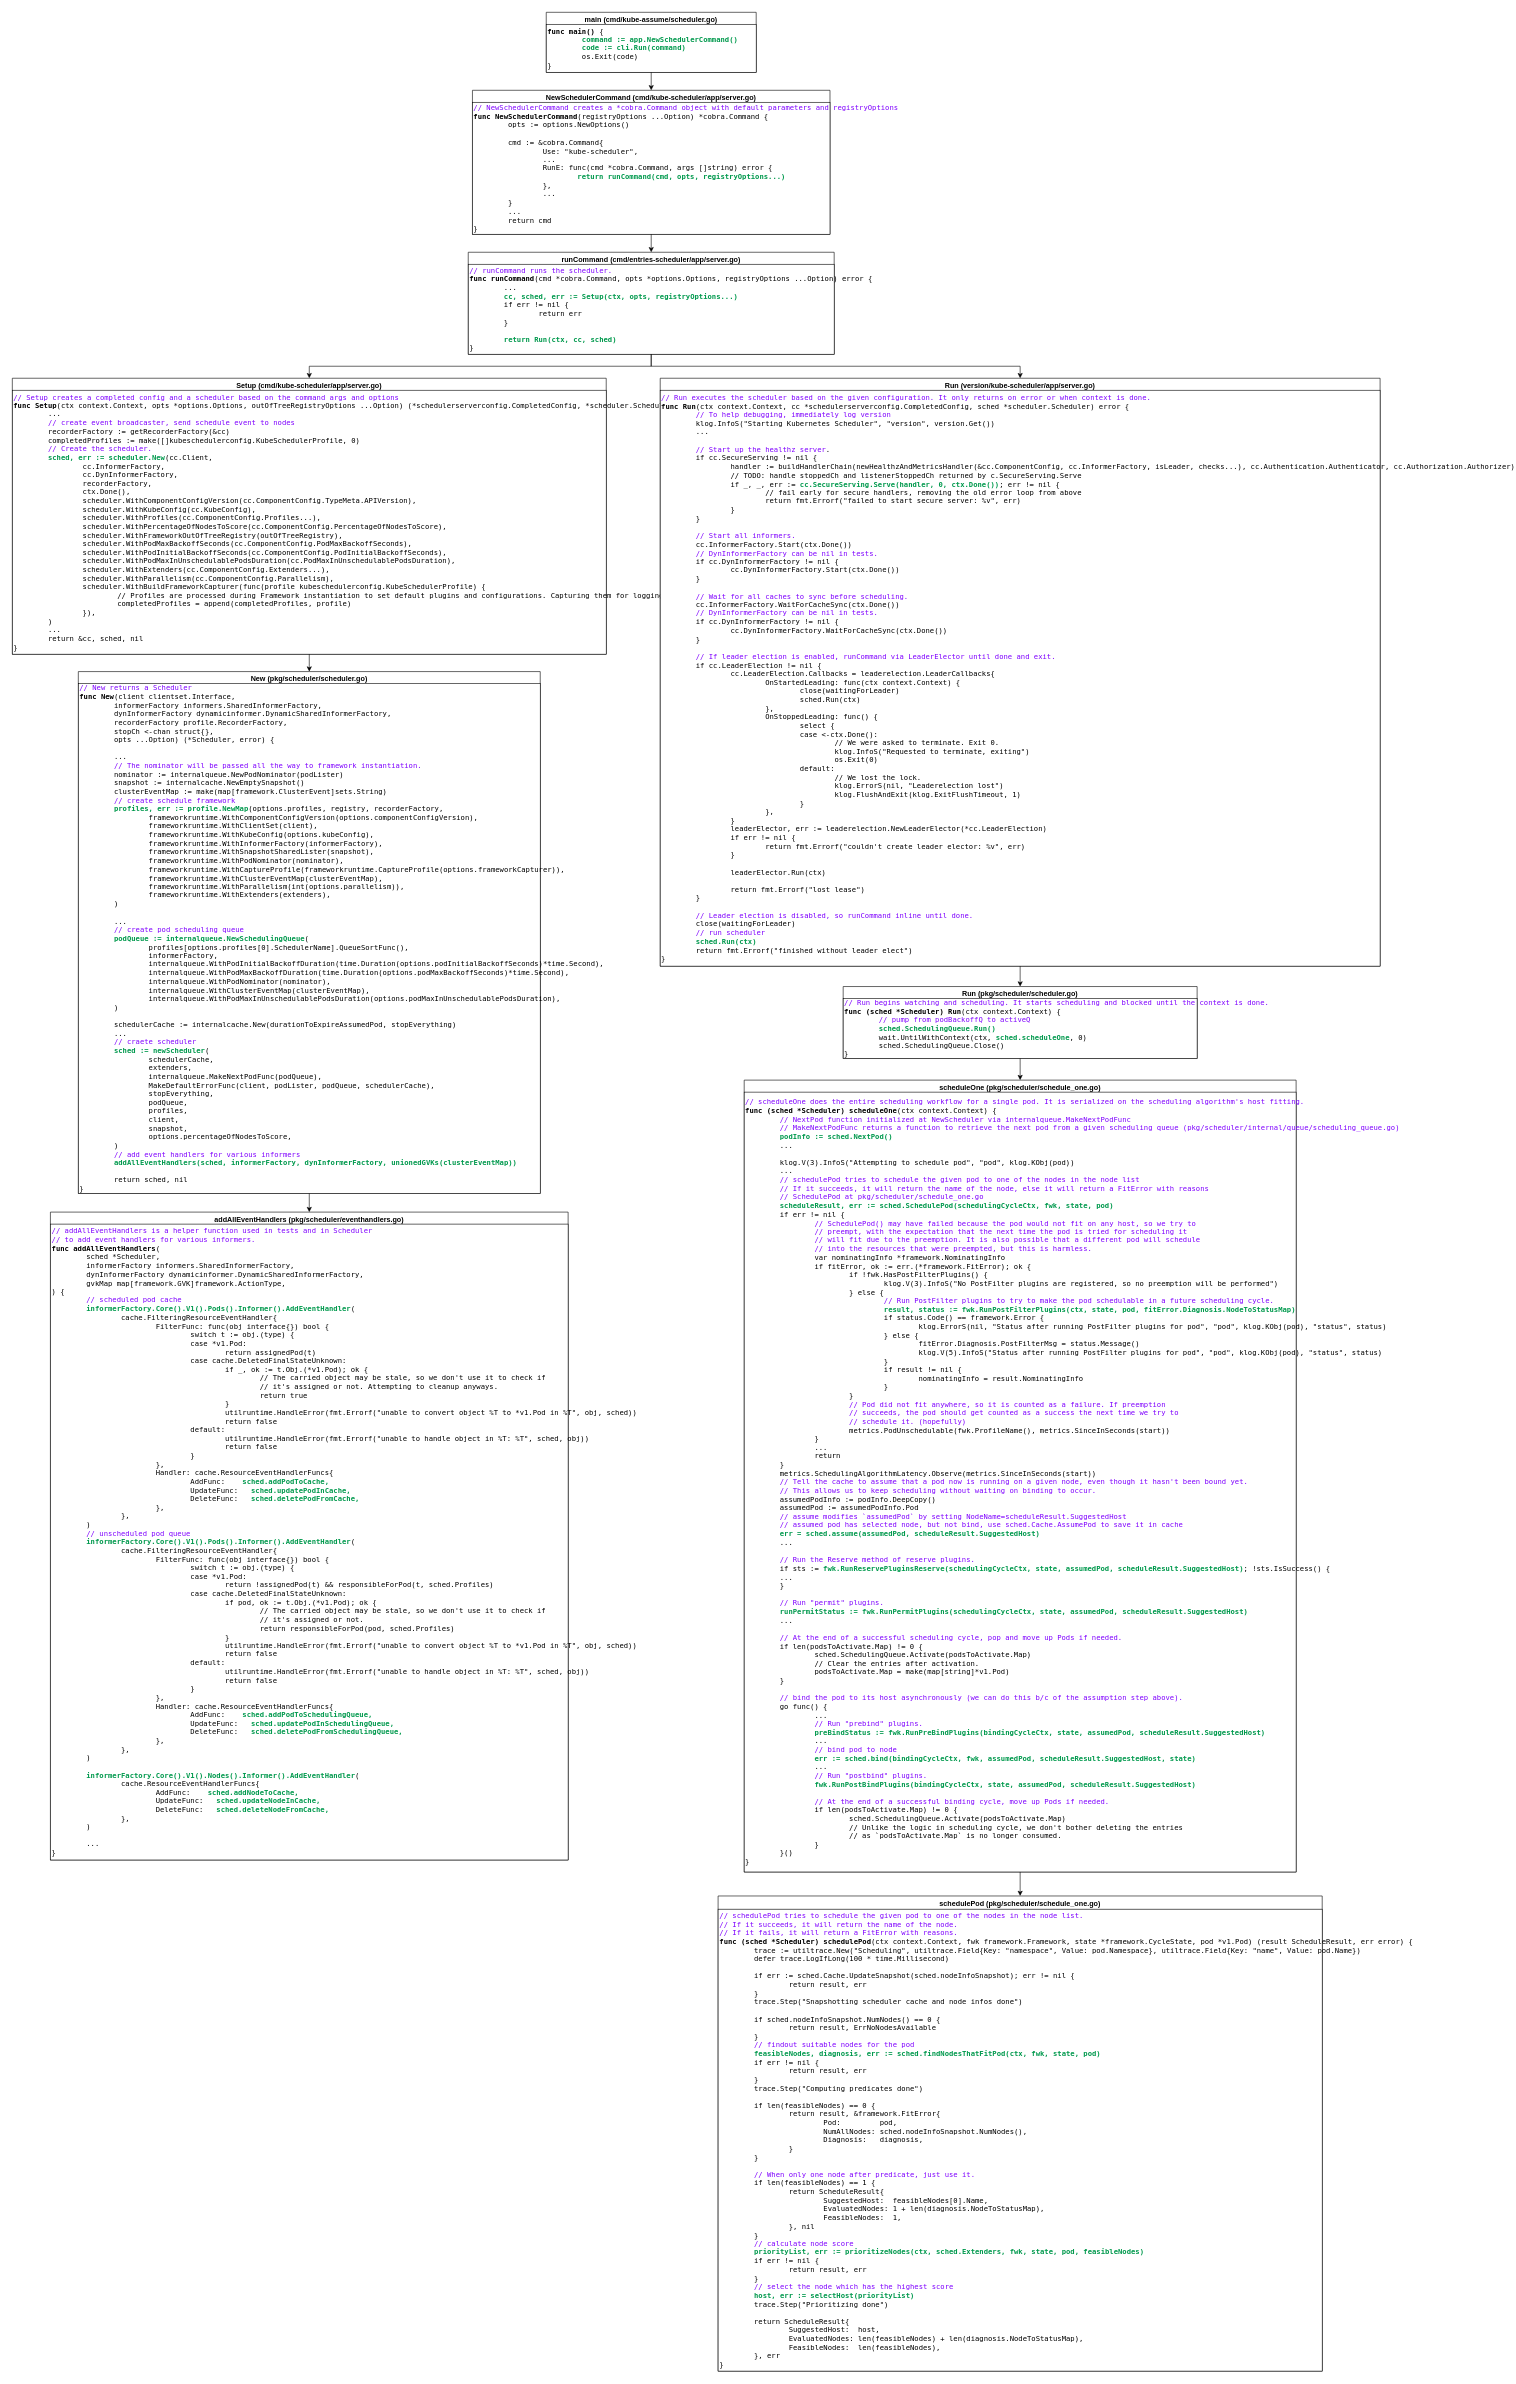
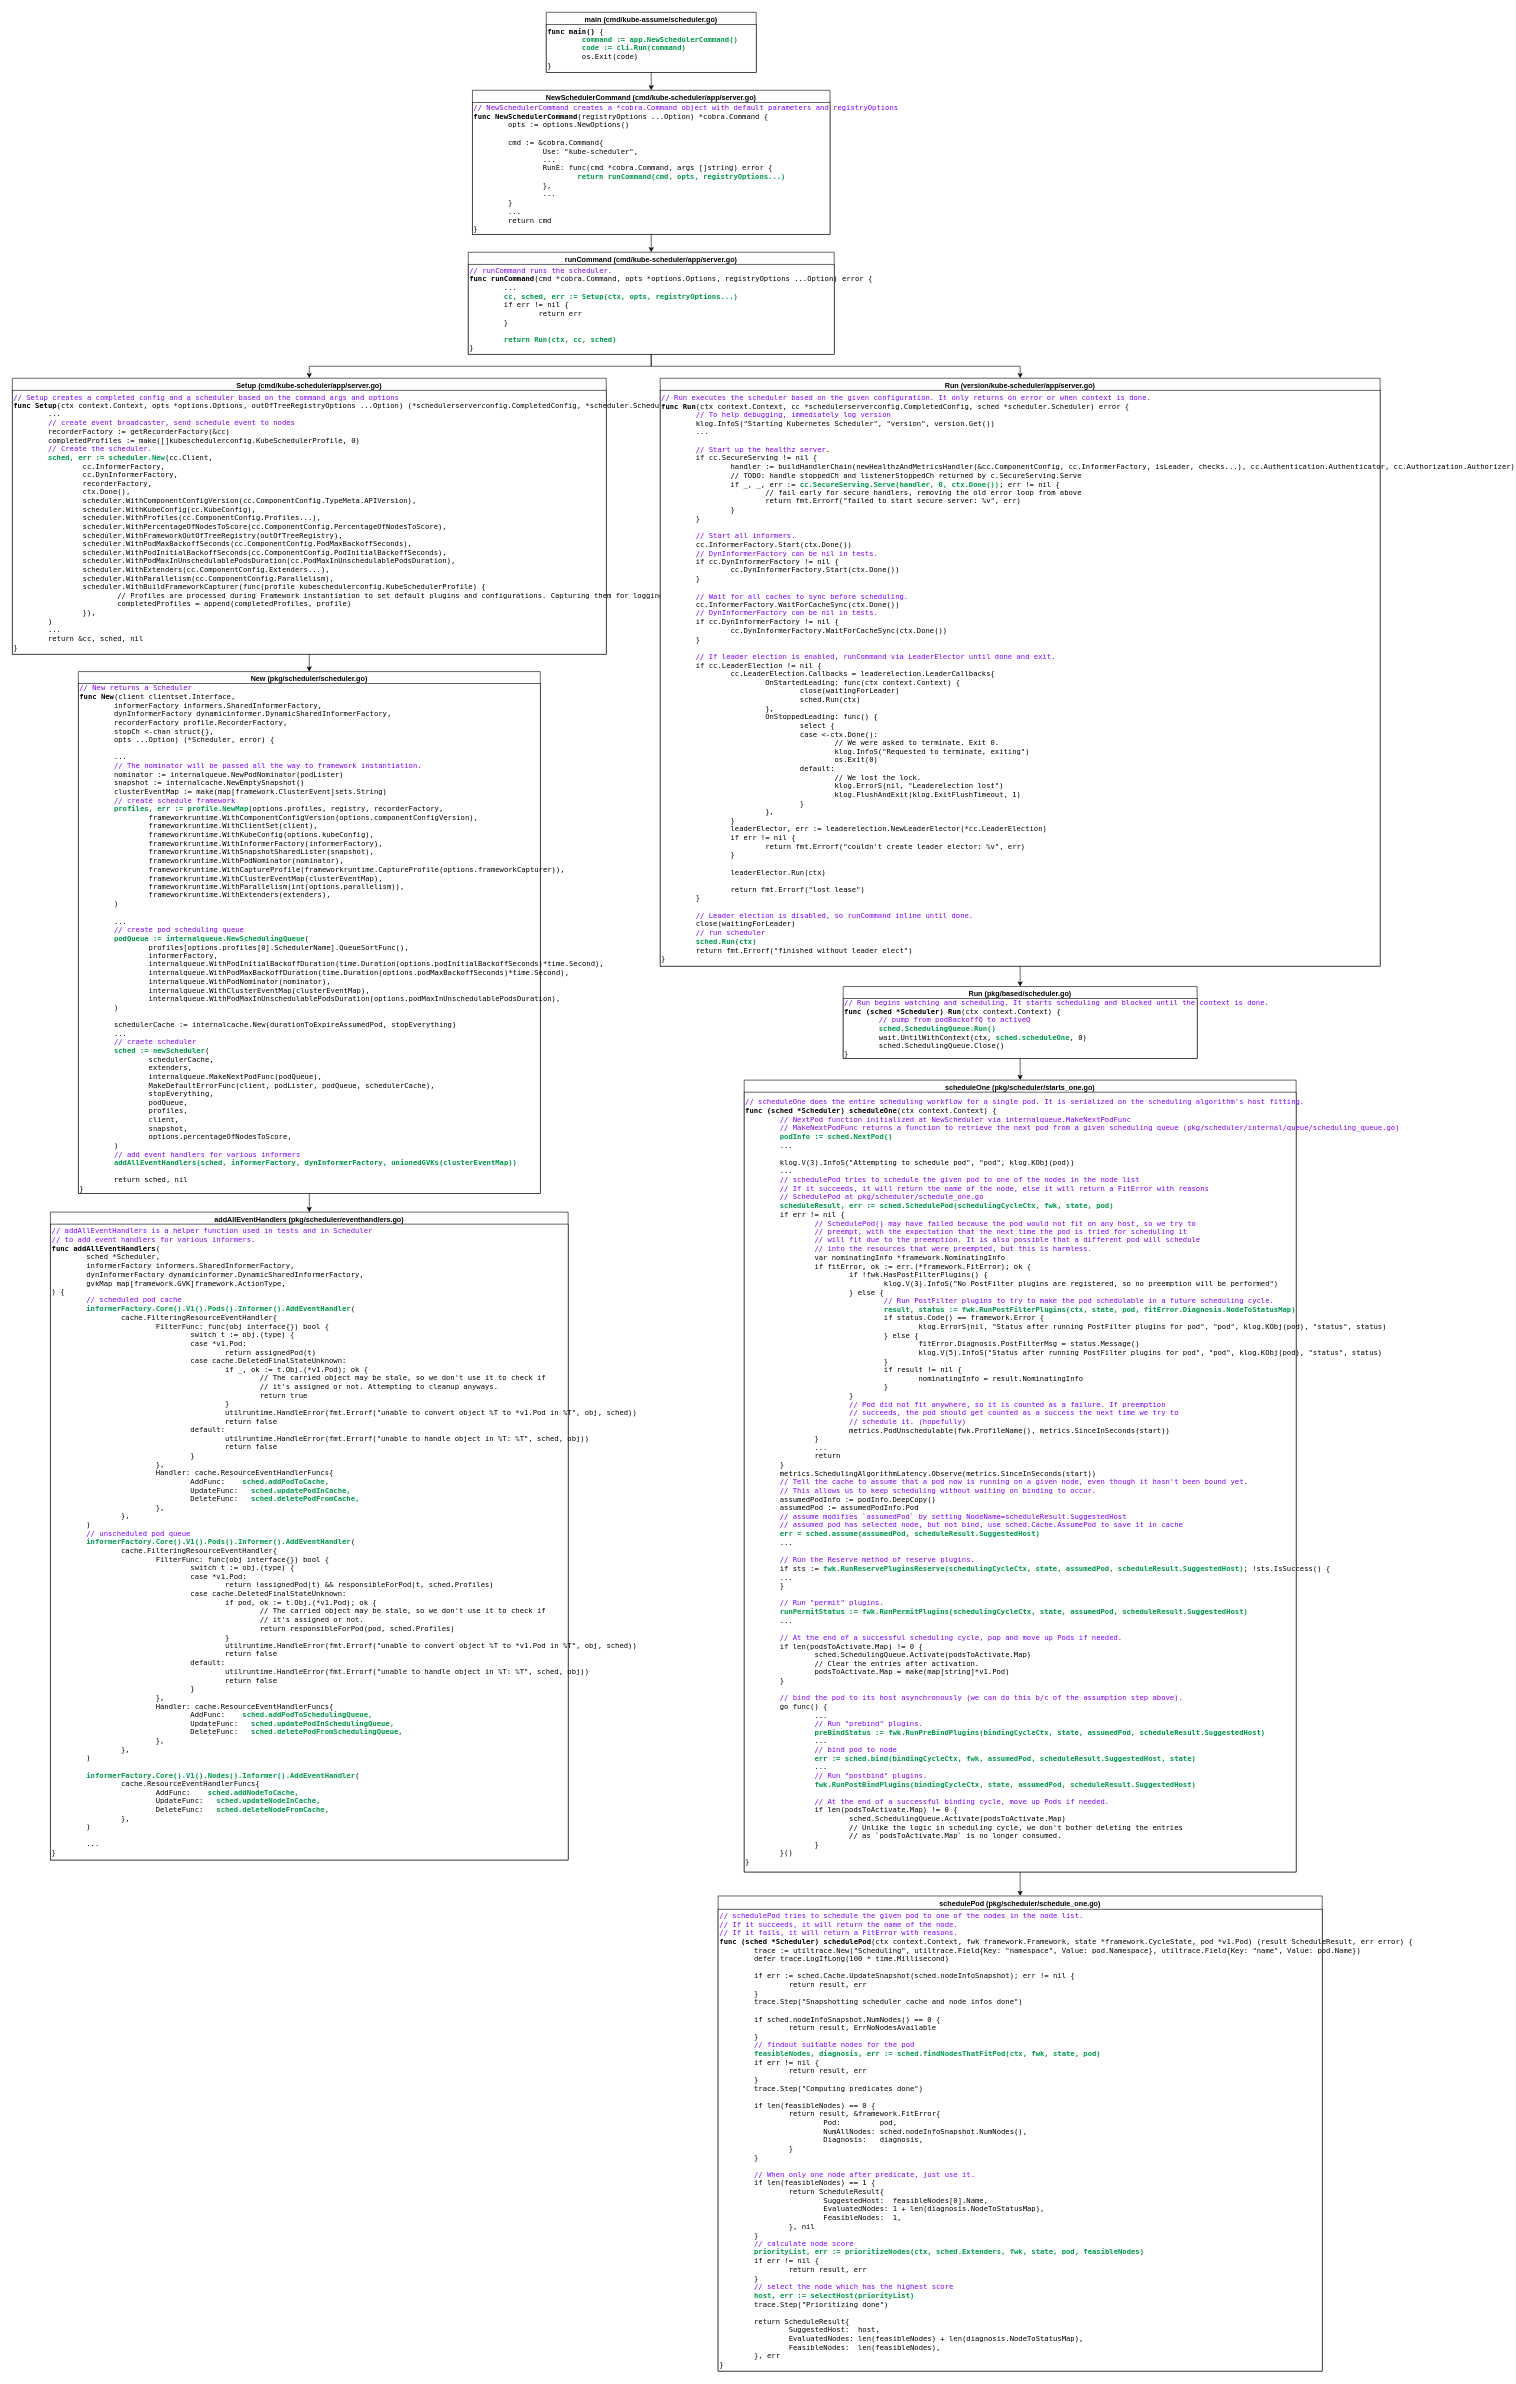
node "runCommand (cmd/entries-scheduler/app/server.go)": label "runCommand (cmd/entries-scheduler/app/server.go)" -> "runCommand (cmd/kube-scheduler/app/server.go)"
node "Run (pkg/scheduler/scheduler.go)": label "Run (pkg/scheduler/scheduler.go)" -> "Run (pkg/based/scheduler.go)"
node "scheduleOne (pkg/scheduler/schedule_one.go)": label "scheduleOne (pkg/scheduler/schedule_one.go)" -> "scheduleOne (pkg/scheduler/starts_one.go)"
